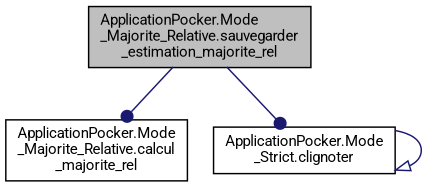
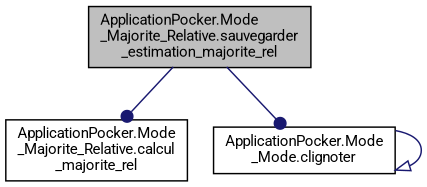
node "ApplicationPocker.Mode _Strict.clignoter": label "ApplicationPocker.Mode _Strict.clignoter" -> "ApplicationPocker.Mode _Mode.clignoter"
